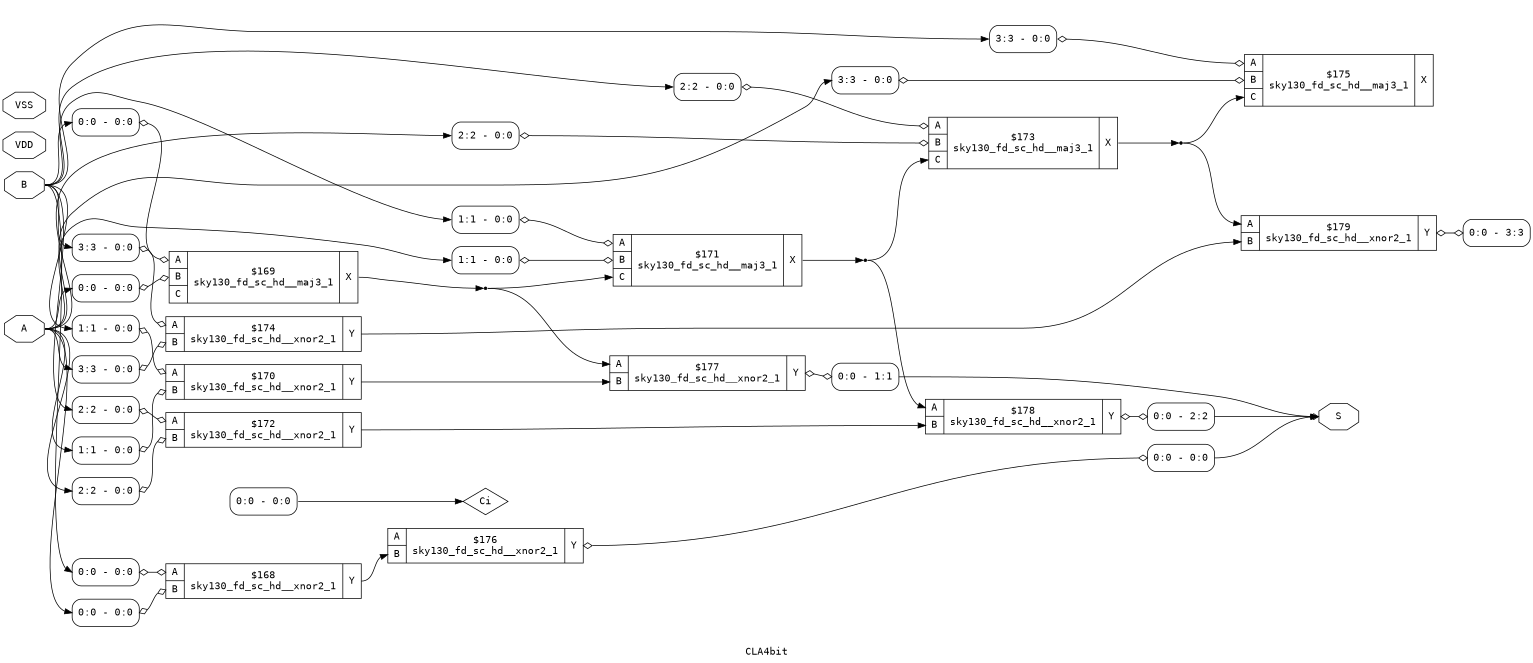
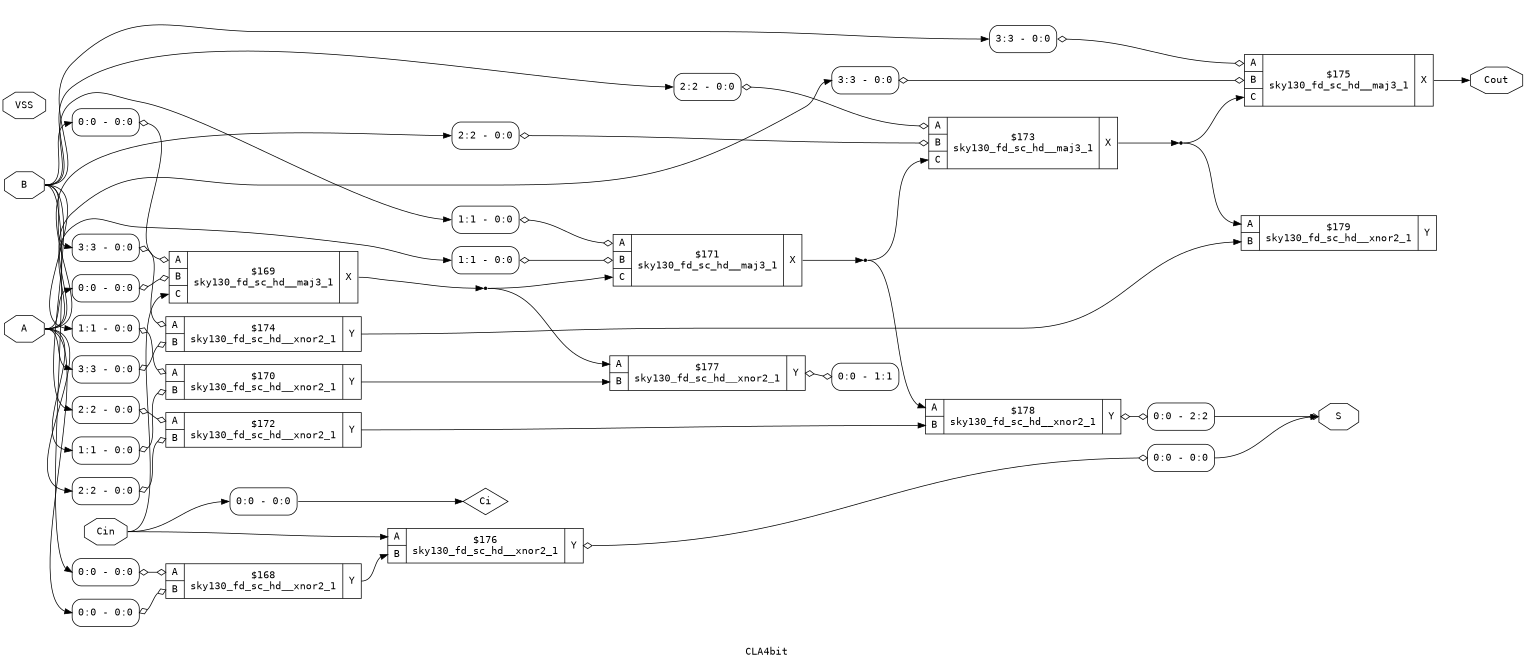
node "Cout": added
node "VDD": removed
node "0:0 - 3:3": removed
edge "0:0 - 1:1" -> "S": removed
node "Cin": added
